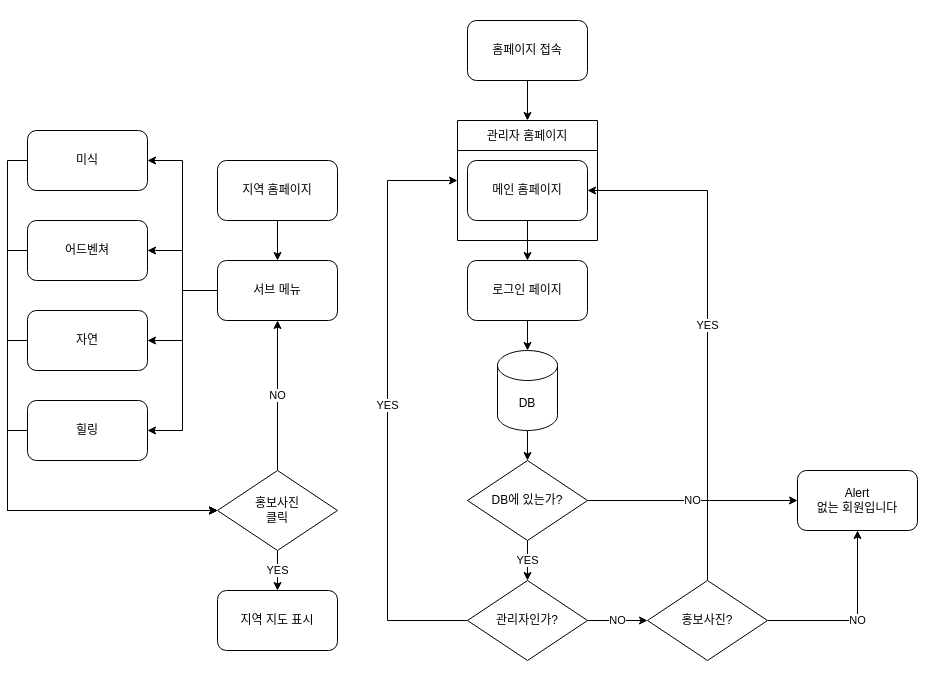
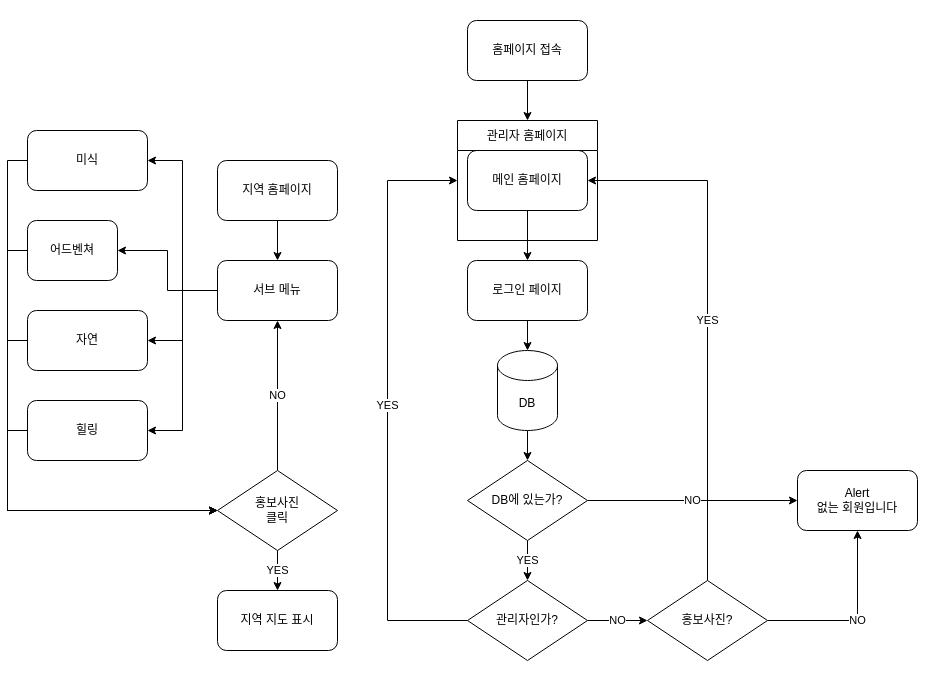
node "메인 홈페이지": moved (528, 191) -> (528, 181)
node "어드벤쳐": size 120x60 -> 90x60
